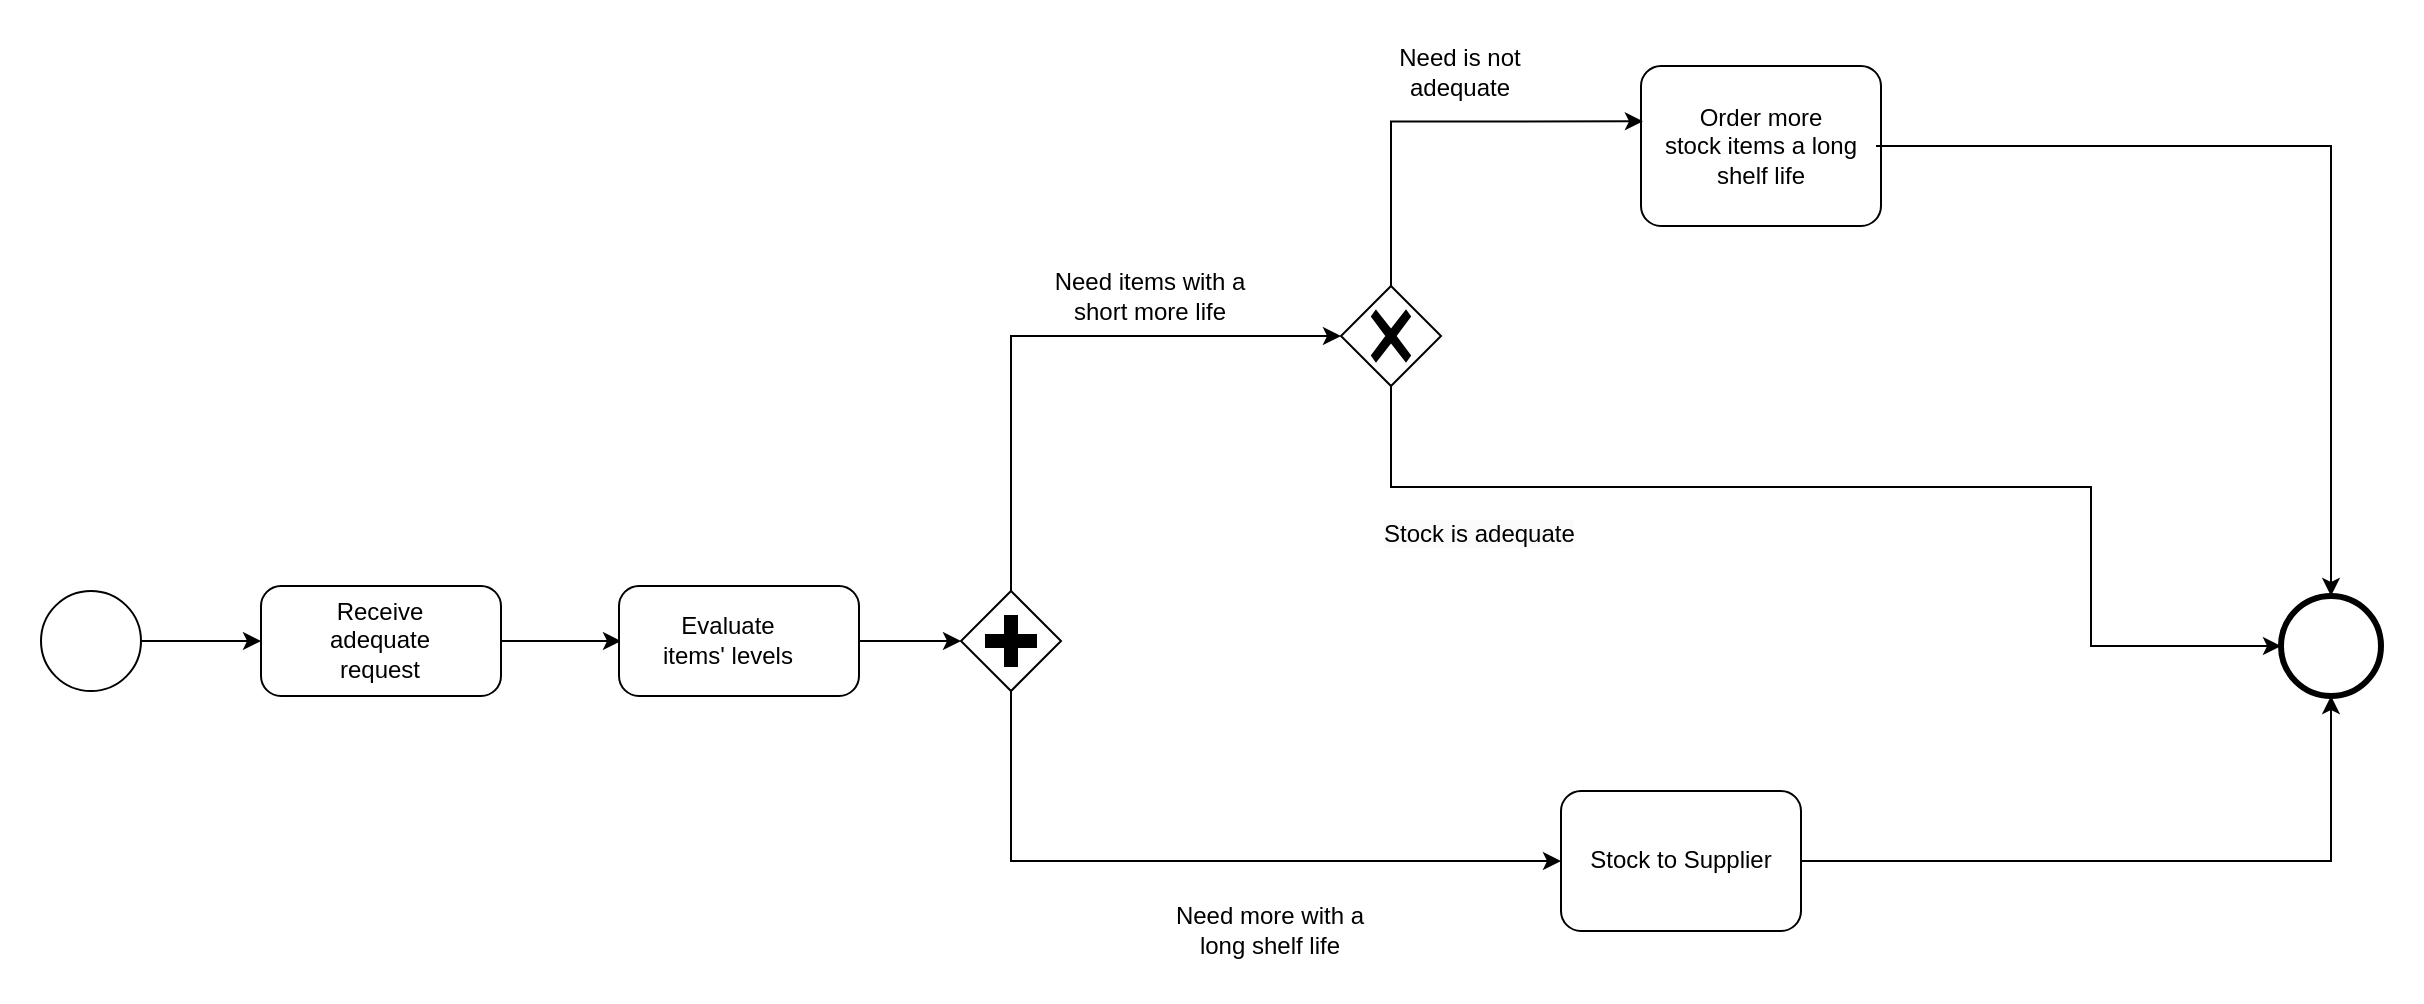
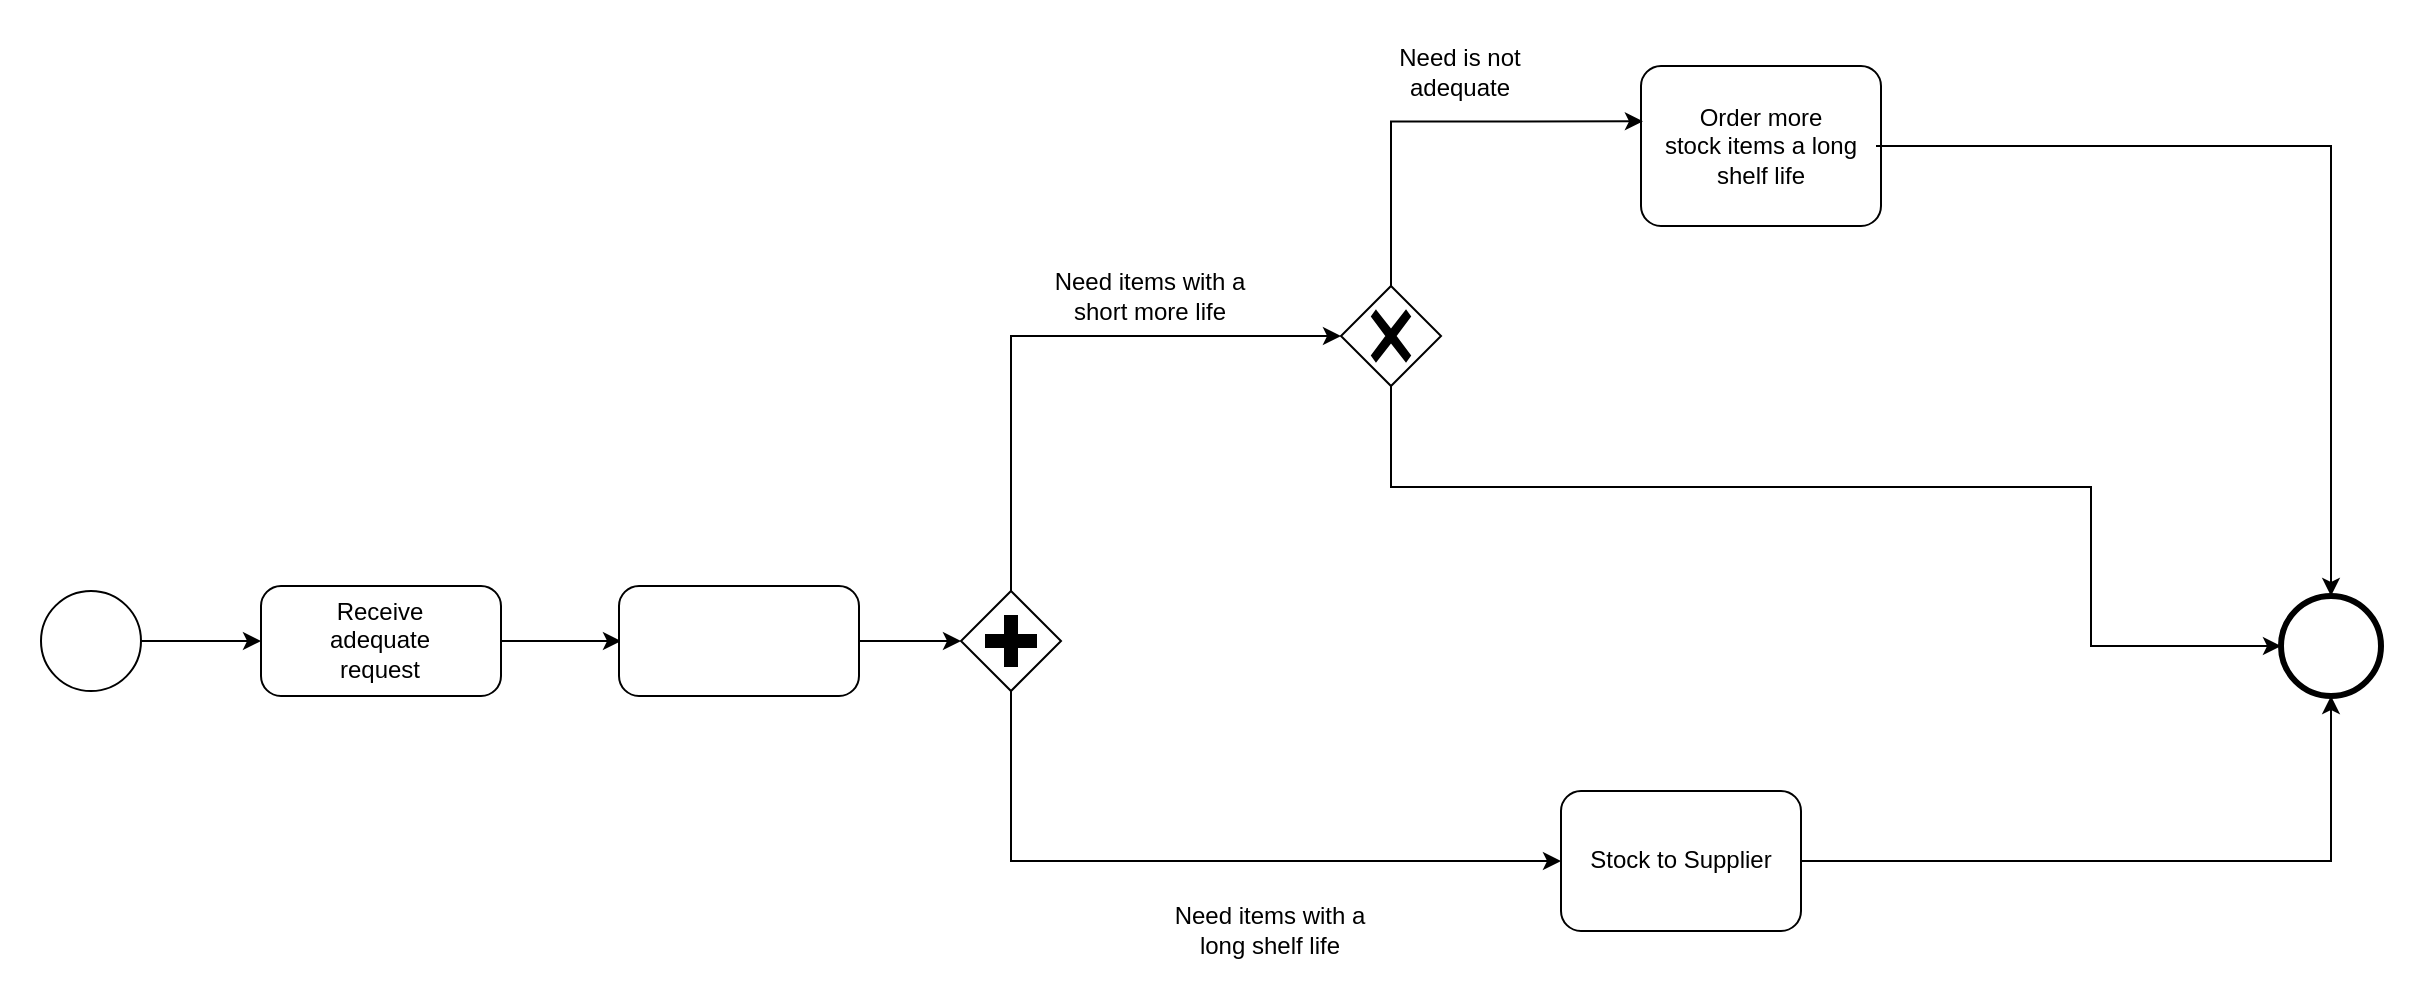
node "Stock is adequate": removed
node "Evaluate items' levels": removed
node "Need more with a long shelf life": label "Need more with a long shelf life" -> "Need items with a long shelf life"
